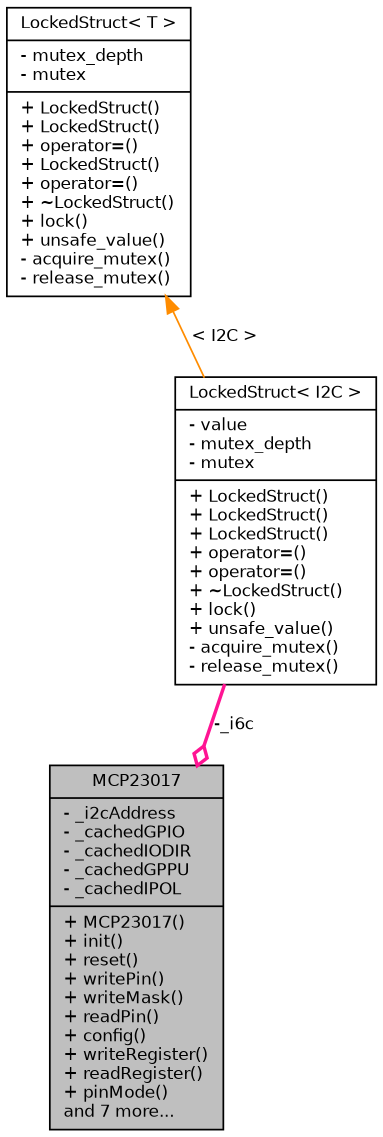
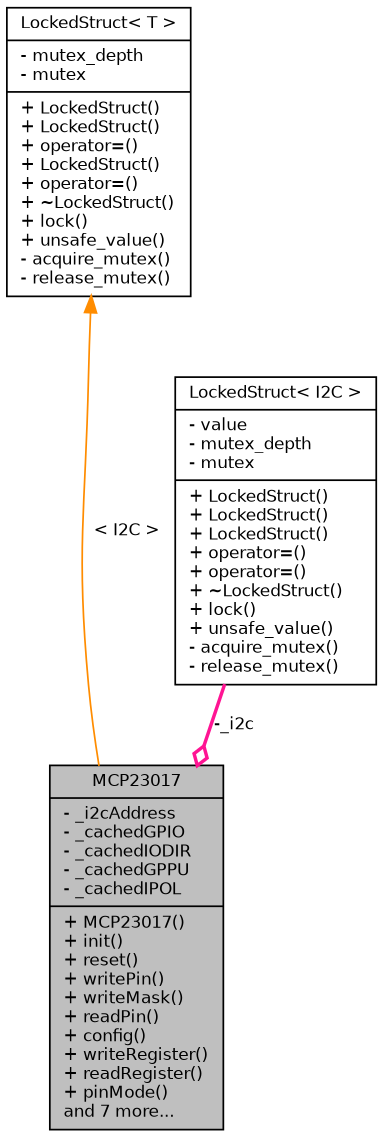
edge "LockedStruct< I2C >" -> "LockedStruct< T >": now "MCP23017" -> "LockedStruct< T >"
edge "LockedStruct< I2C >" -> "MCP23017": label " -_i6c" -> " -_i2c"
